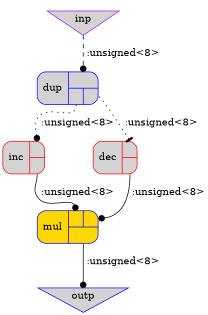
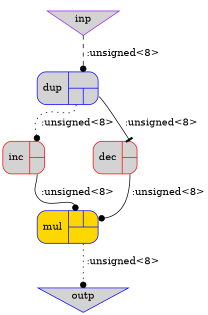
edge "dup" -> "dec": style dotted -> solid
edge "mul" -> "outp": style solid -> dotted
